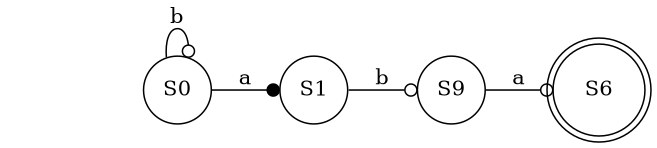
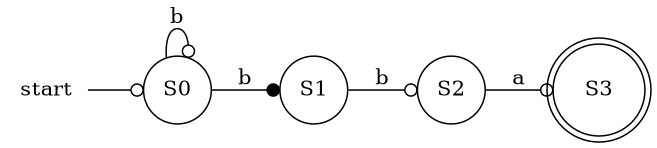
edge "S0" -> "S1": label "a" -> "b"
node "start": added
node "S9": label "S9" -> "S2"
node "S6": label "S6" -> "S3"
